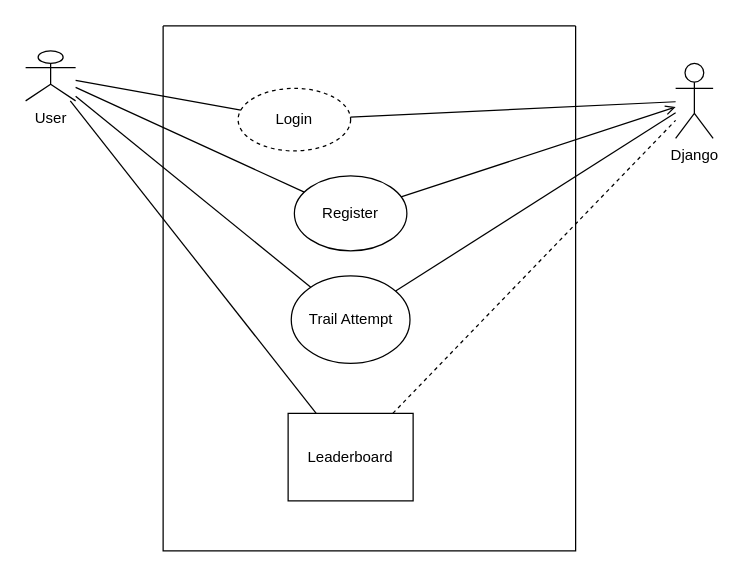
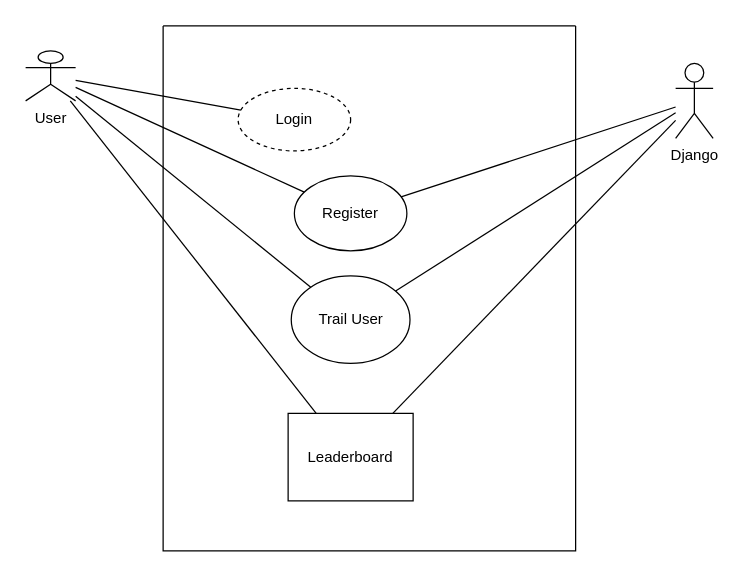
edge "Django" -- "Login": removed
edge "Register" -> "Django": arrowhead open -> none
edge "Django" -- "Leaderboard": style dashed -> solid
node "Trail Attempt": label "Trail Attempt" -> "Trail User"
